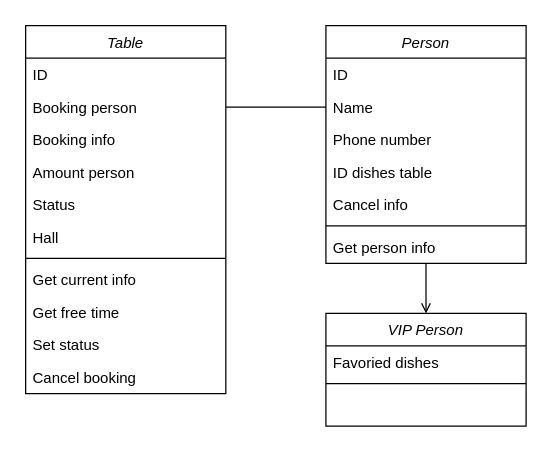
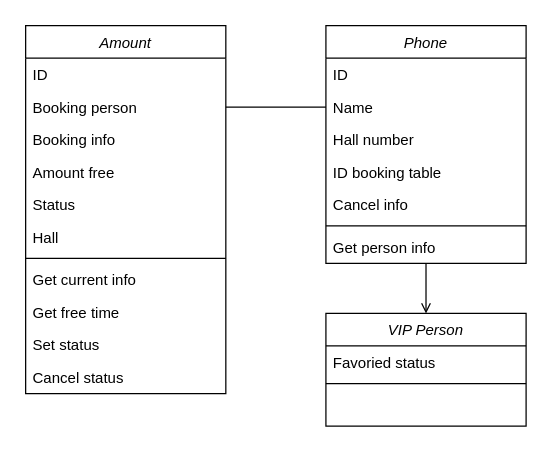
node "Table": label "Table" -> "Amount"
node "Person": label "Person" -> "Phone"
node "Phone number": label "Phone number" -> "Hall number"
node "Amount person": label "Amount person" -> "Amount free"
node "ID dishes table": label "ID dishes table" -> "ID booking table"
node "Favoried dishes": label "Favoried dishes" -> "Favoried status"
node "Cancel booking": label "Cancel booking" -> "Cancel status"
